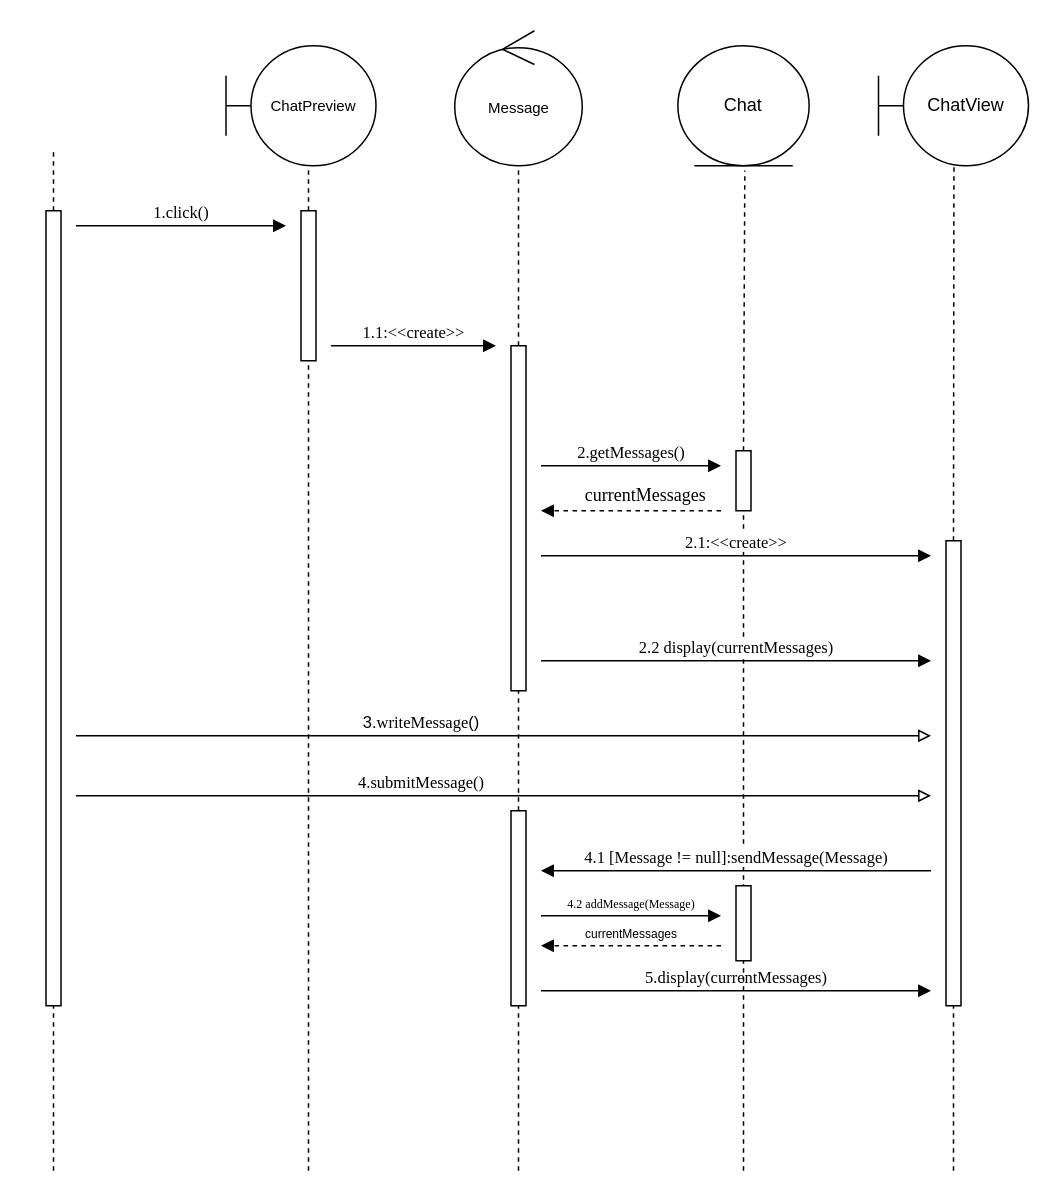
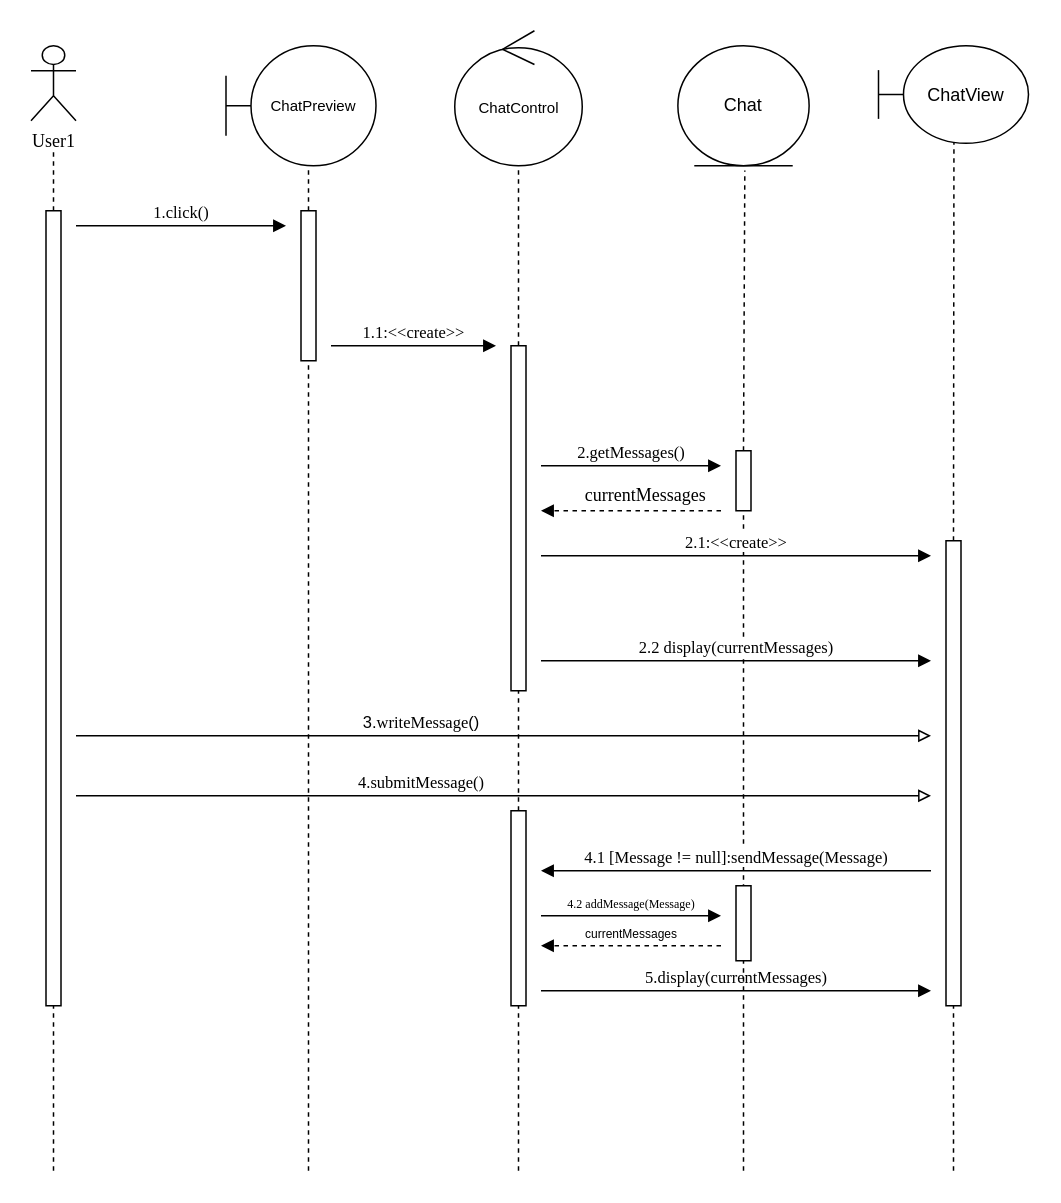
node "User1": added
node "ChatView": size 150x120 -> 150x98
node "Message": label "Message" -> "ChatControl"
